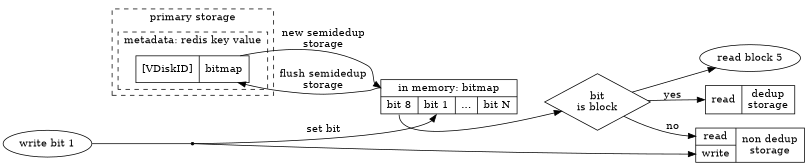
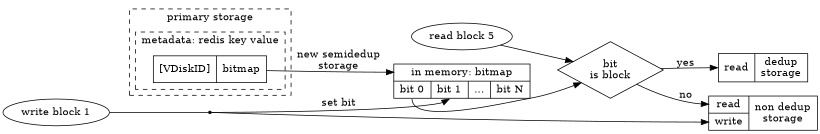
edge "bit is block" -> "read block 5": reversed
edge "in memory: bitmap" -> "[VDiskID]": removed, label "flush semidedup storage"
node "in memory: bitmap": text "bit 8" -> "bit 0"
node "write bit 1": label "write bit 1" -> "write block 1"
